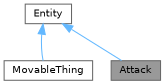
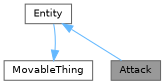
edge "MovableThing" -> "Entity": reversed
